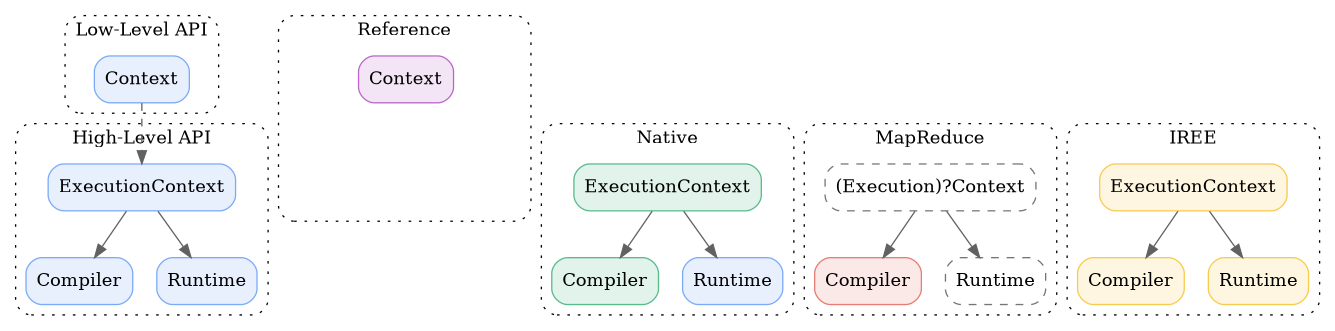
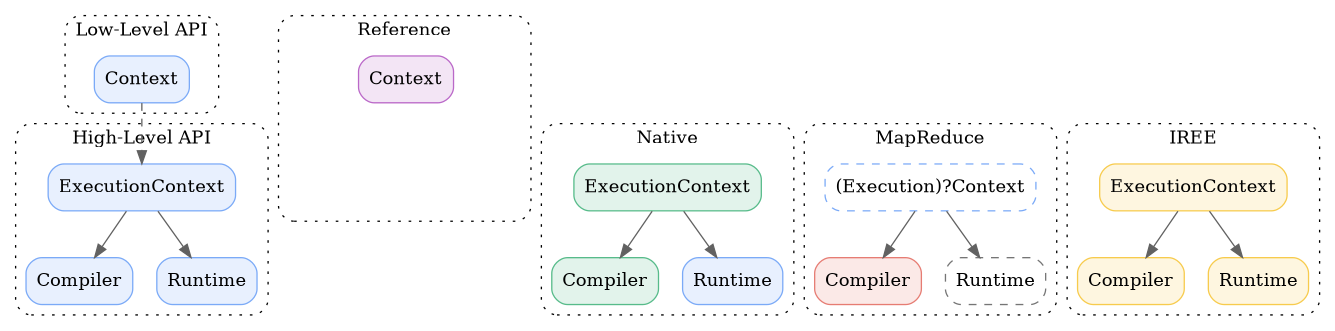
node "(Execution)?Context": color #757575 -> #7baaf7
